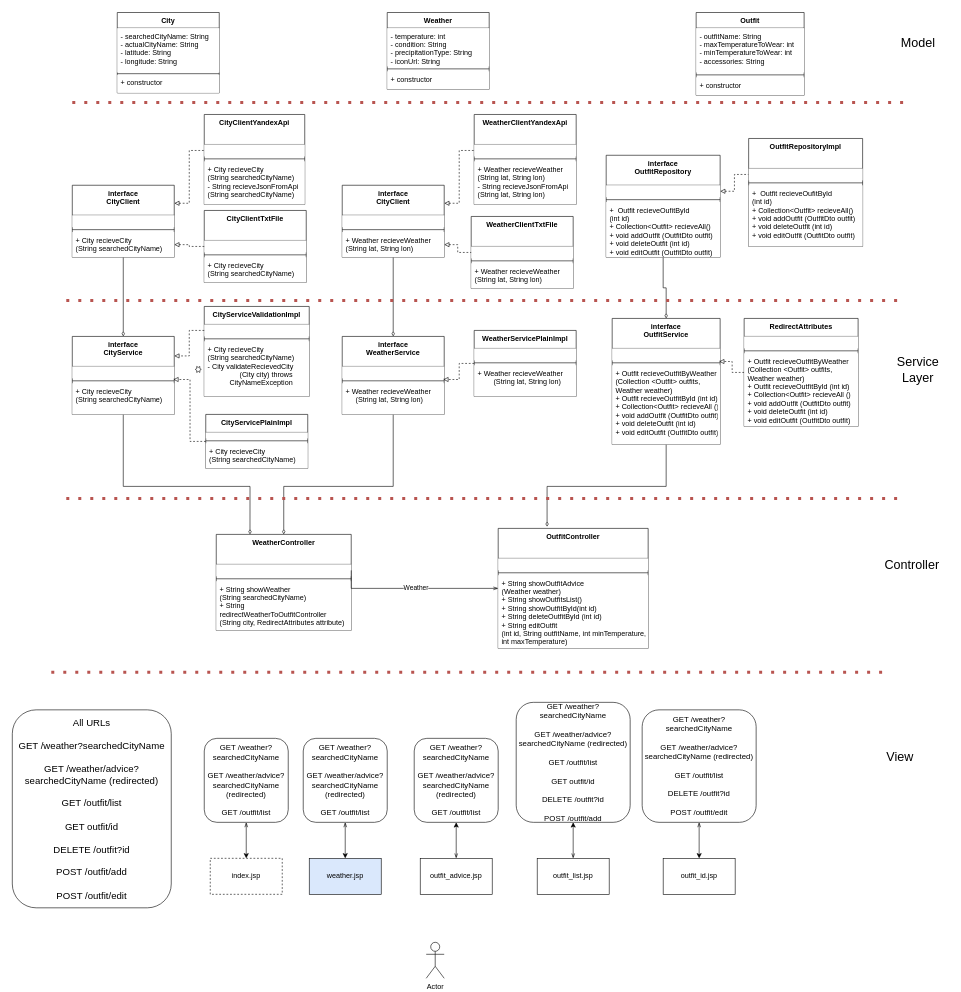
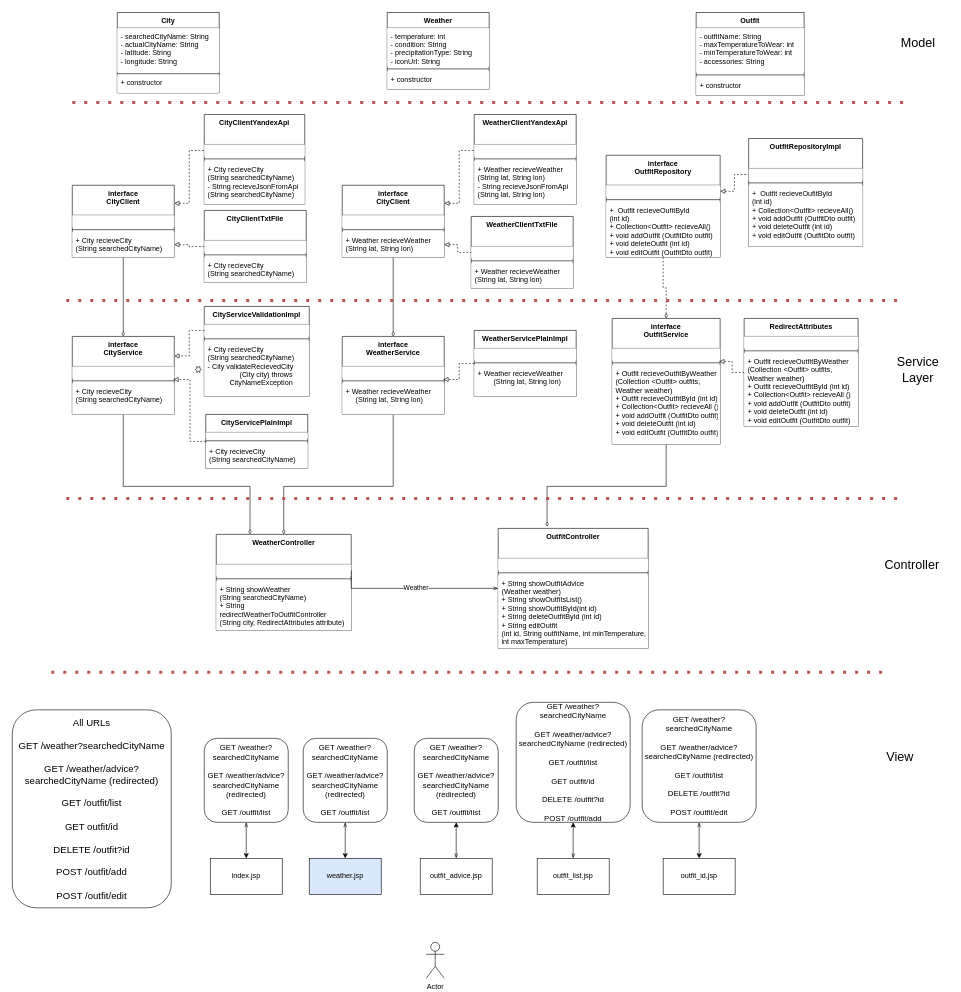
edge "interface OutfitRepository" -> "interface OutfitService": style solid -> dashed
node "index.jsp": style dashed -> solid
